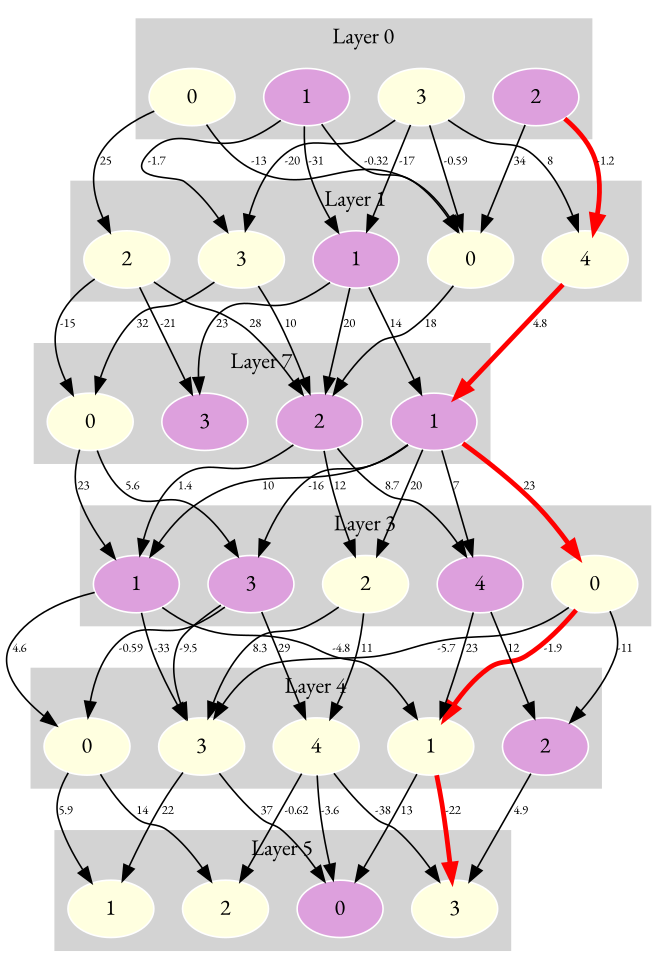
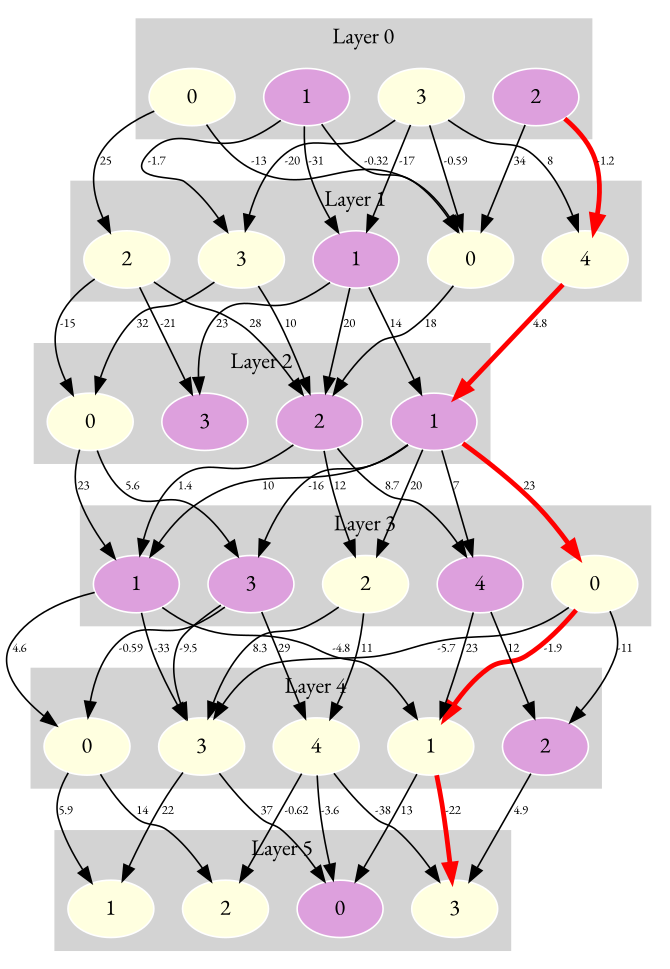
cluster "Layer 7": label "Layer 7" -> "Layer 2"
